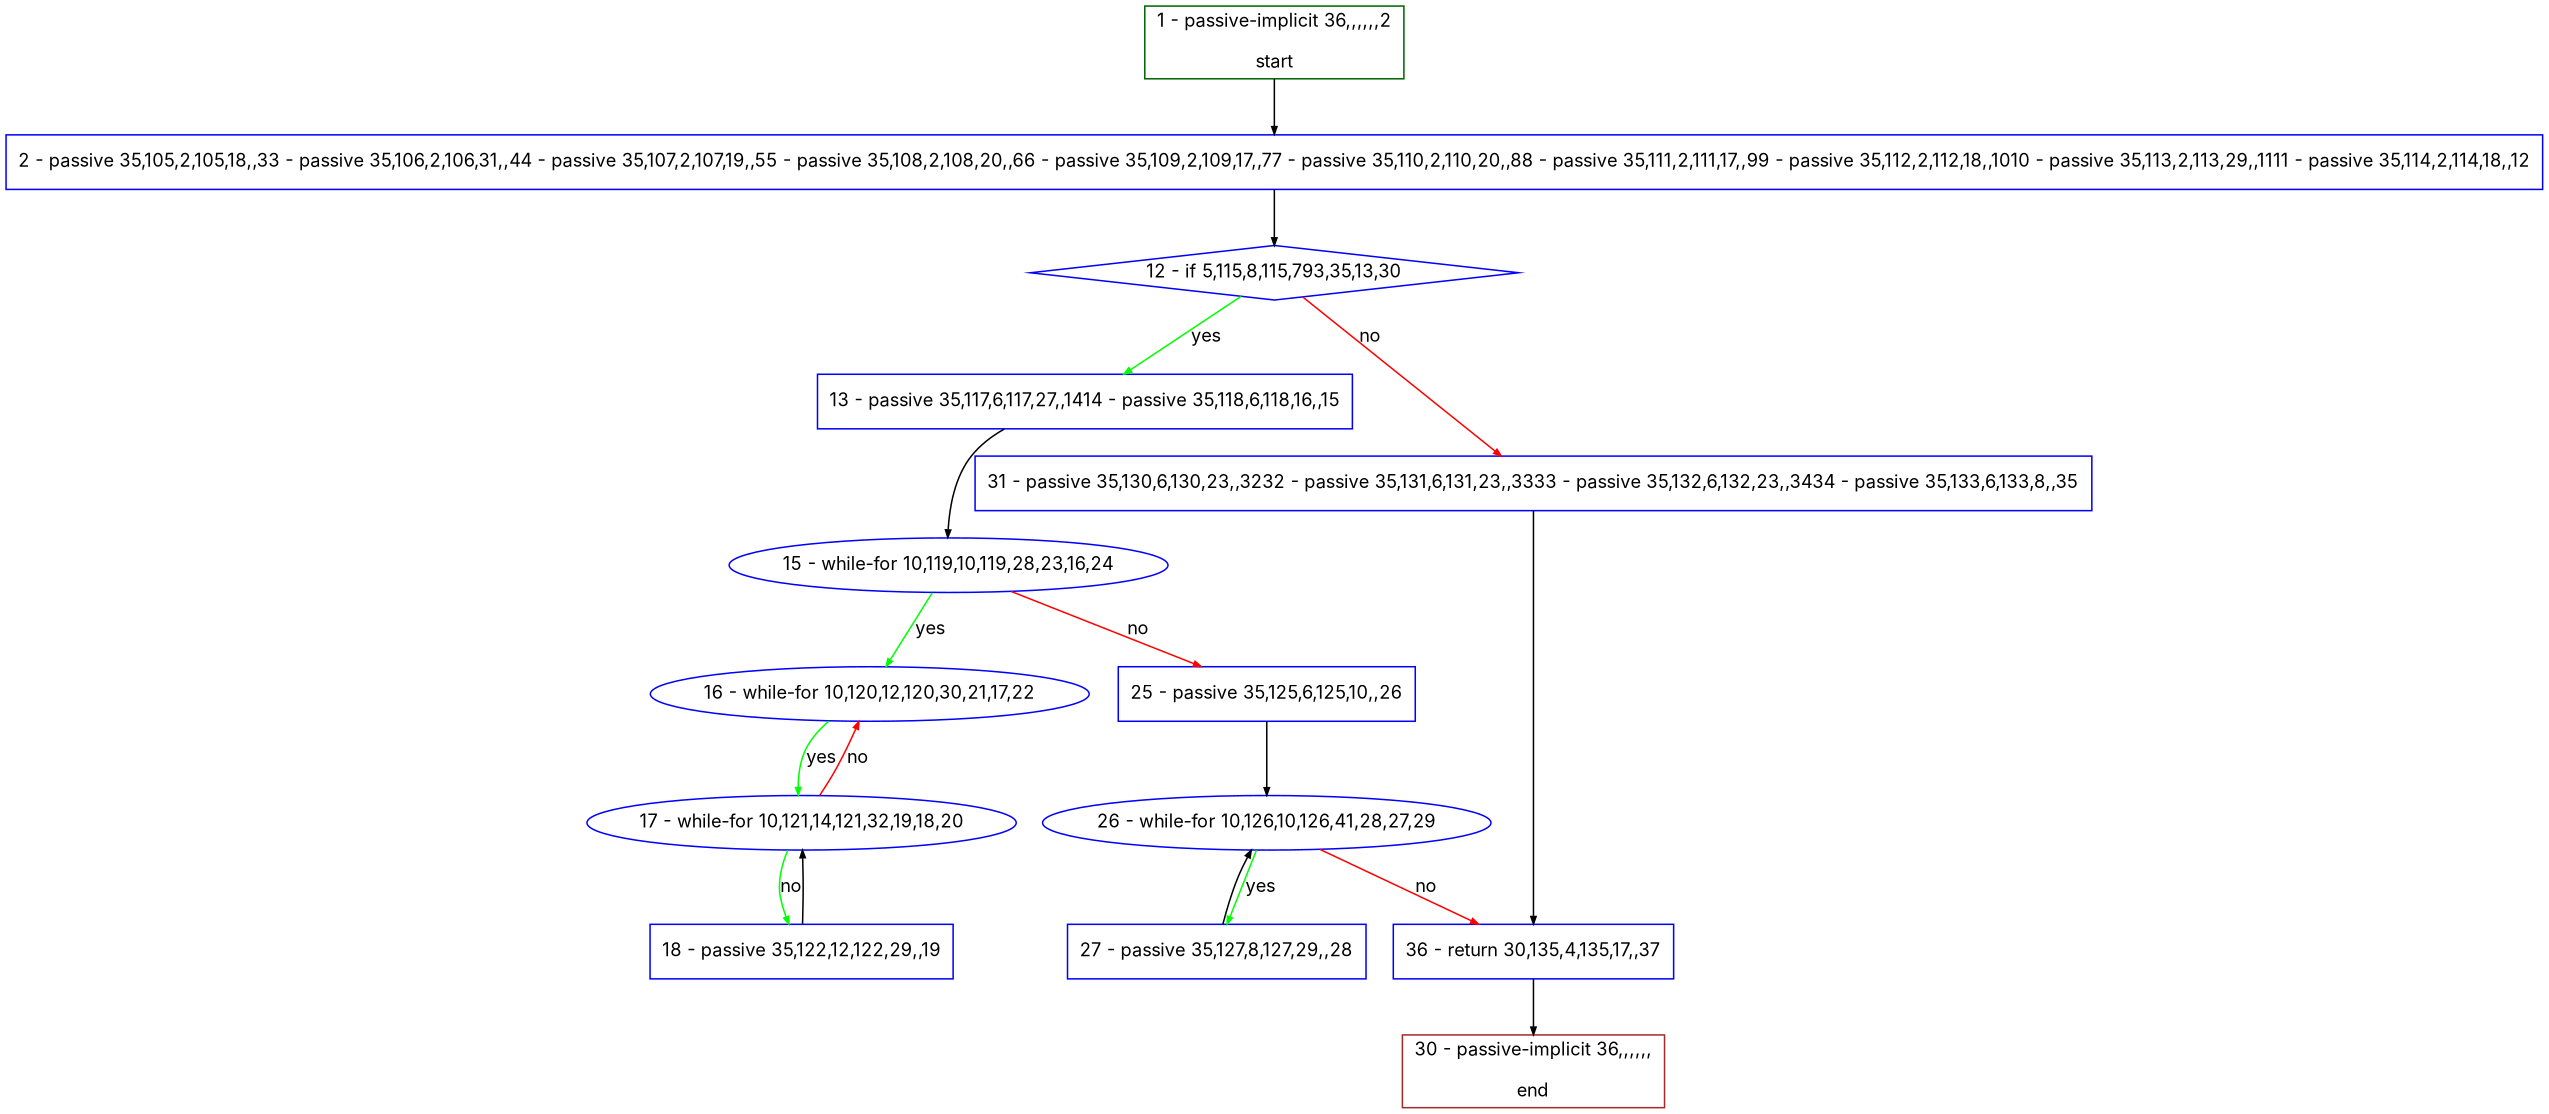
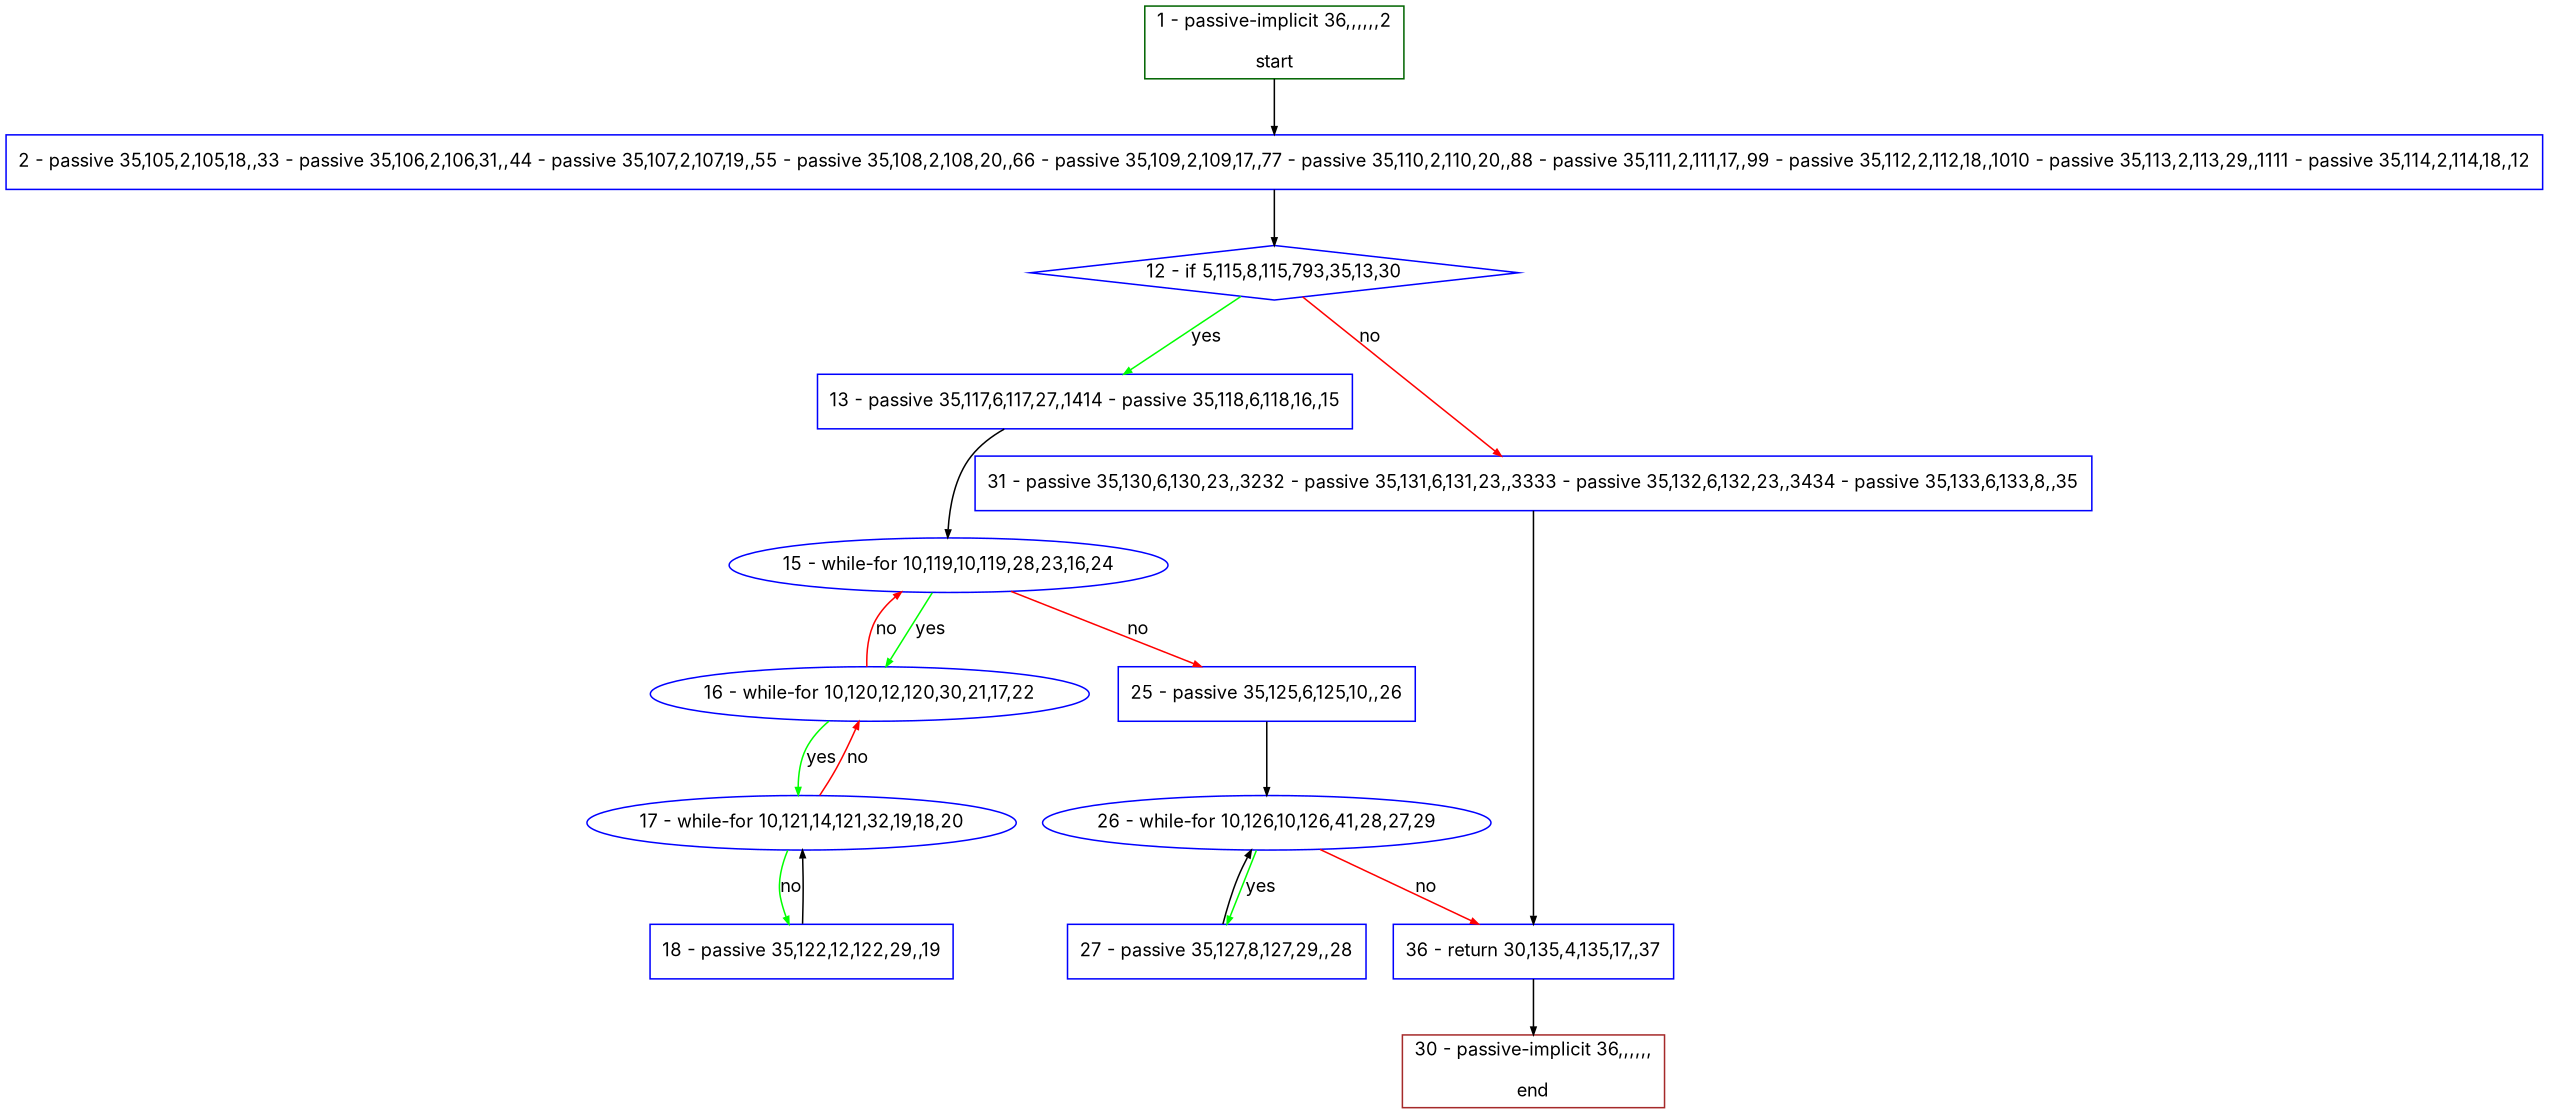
edge "16 - while-for 10,120,12,120,30,21,17,22" -> "15 - while-for 10,119,10,119,28,23,16,24": added, label "no"
